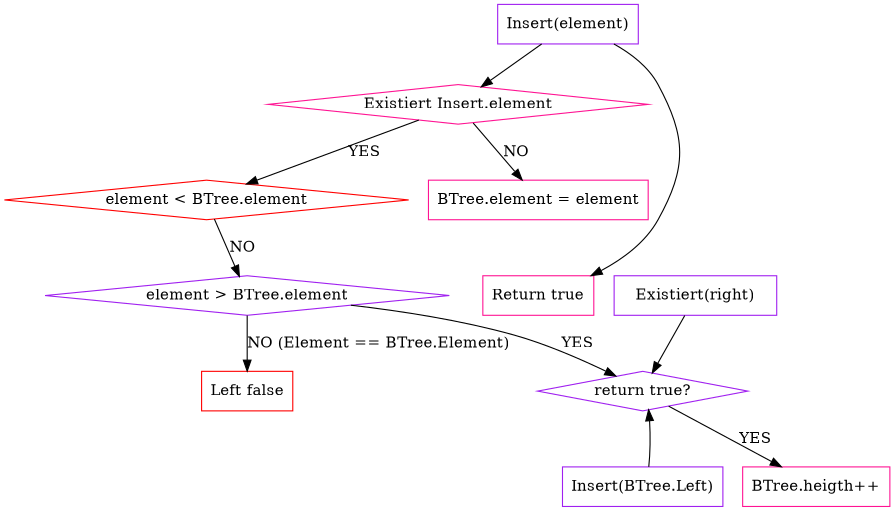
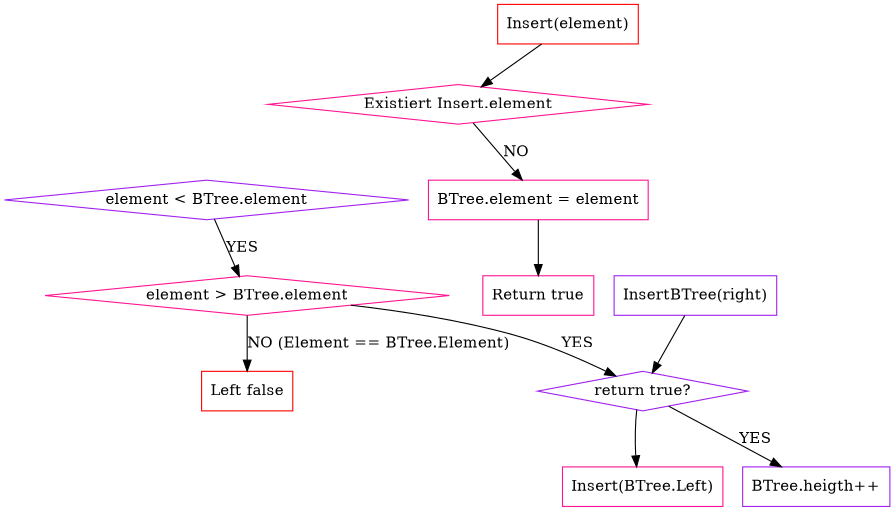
node "Insert(element)": color purple -> red
edge "Existiert Insert.element" -> "element < BTree.element": removed, label "YES"
edge "Insert(element)" -> "Return true": now "BTree.element = element" -> "Return true"
node "element < BTree.element": color red -> purple
edge "element < BTree.element" -> "element > BTree.element": label "NO" -> "YES"
node "element > BTree.element": color purple -> deeppink
node "Existiert(right)": label "Existiert(right)" -> "InsertBTree(right)"
edge "Insert(BTree.Left)" -> "return true?": reversed
node "Insert(BTree.Left)": color purple -> deeppink
node "BTree.heigth++": color deeppink -> purple
